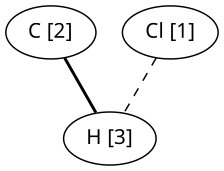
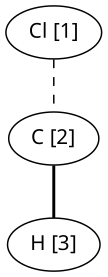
edge "Cl [1]" -- "H [3]": now "Cl [1]" -- "C [2]"
